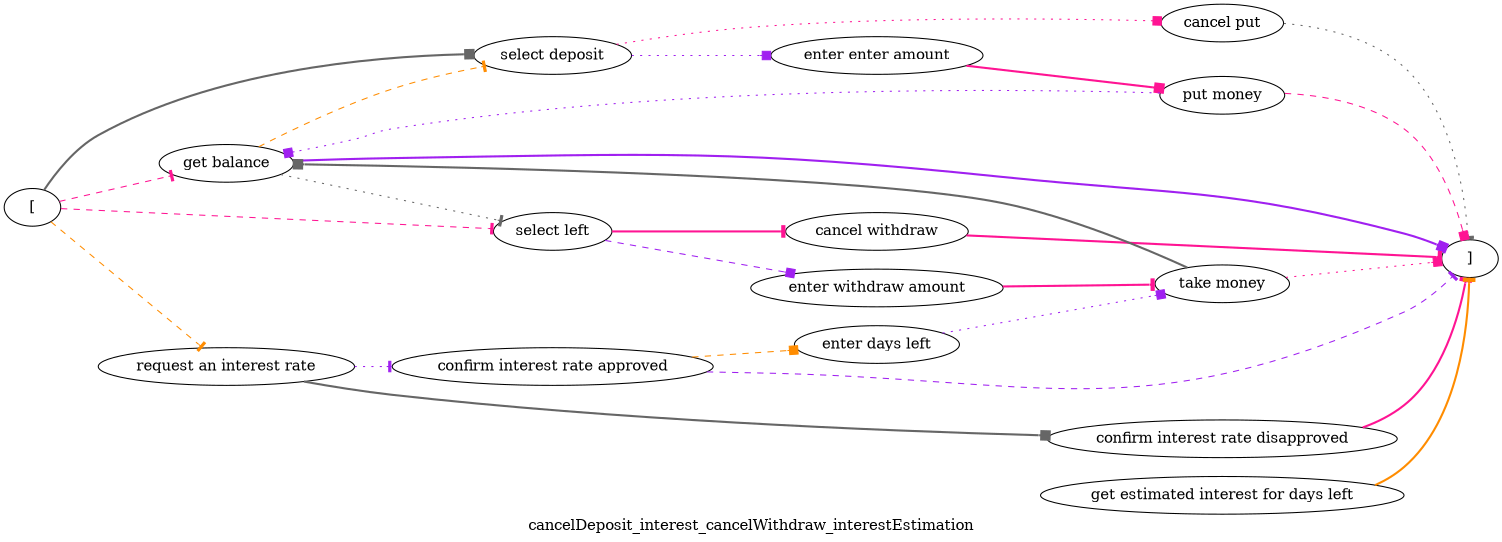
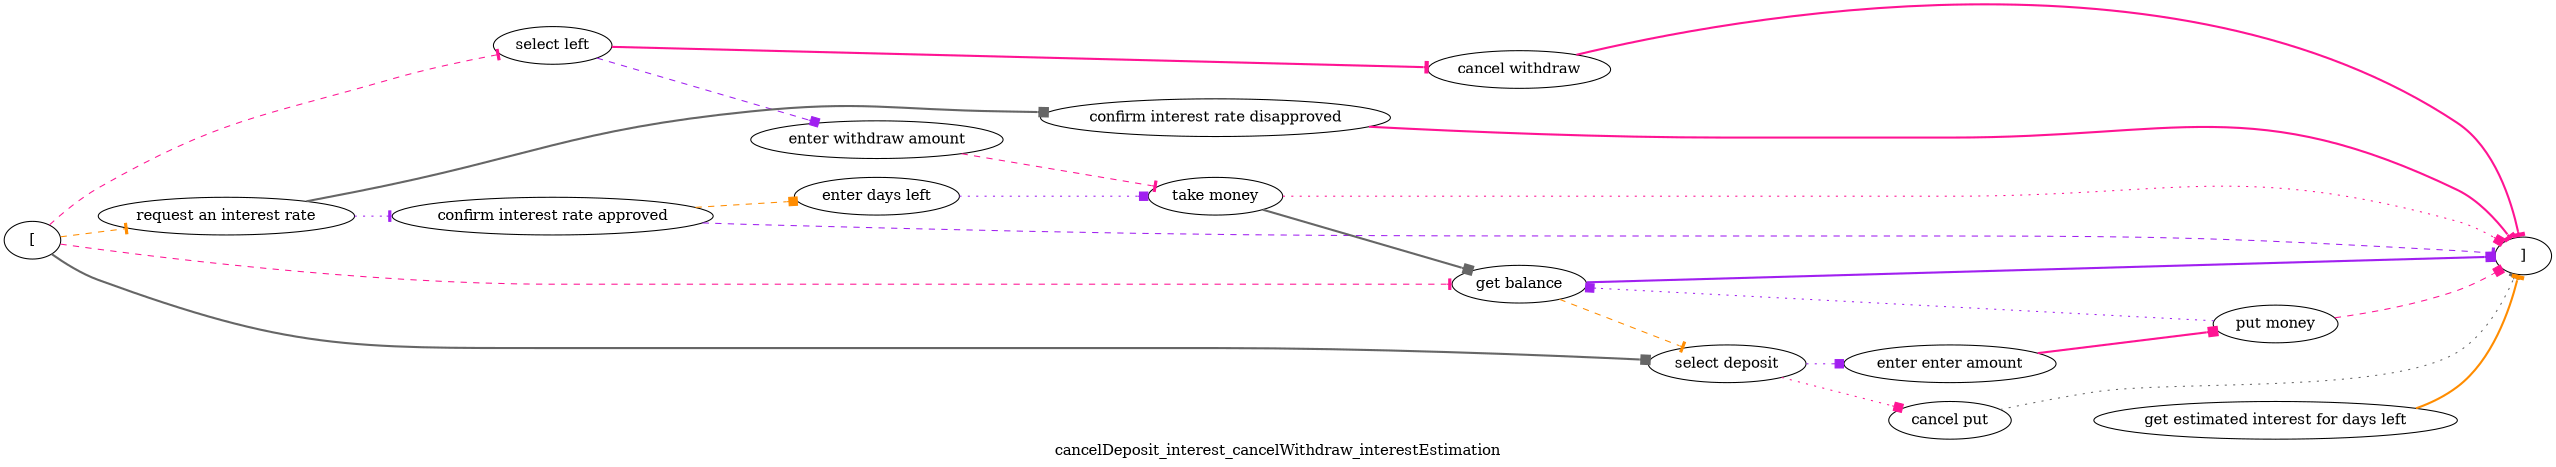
edge "get balance" -> "select left": removed
edge "enter withdraw amount" -> "take money": style bold -> dashed
